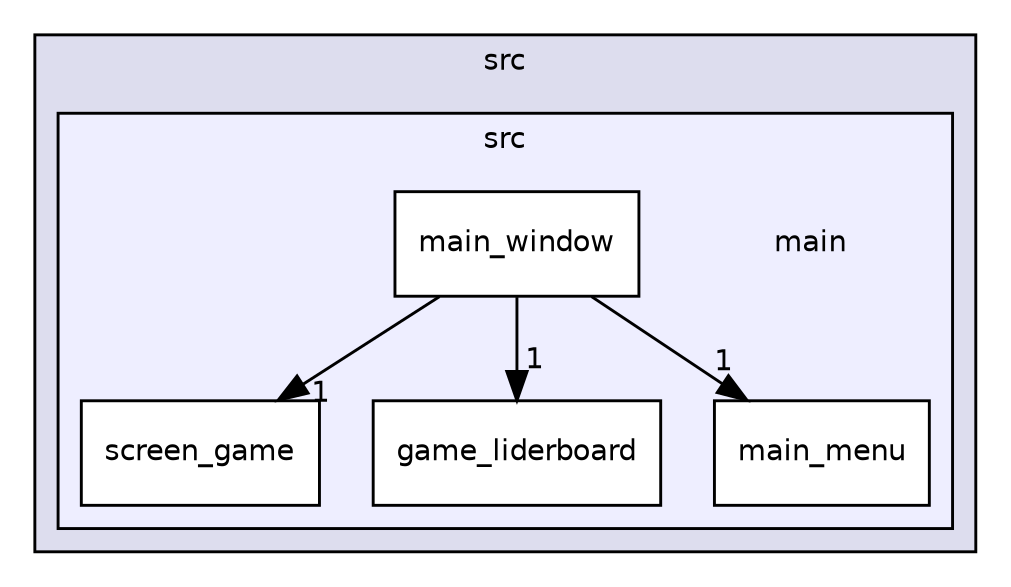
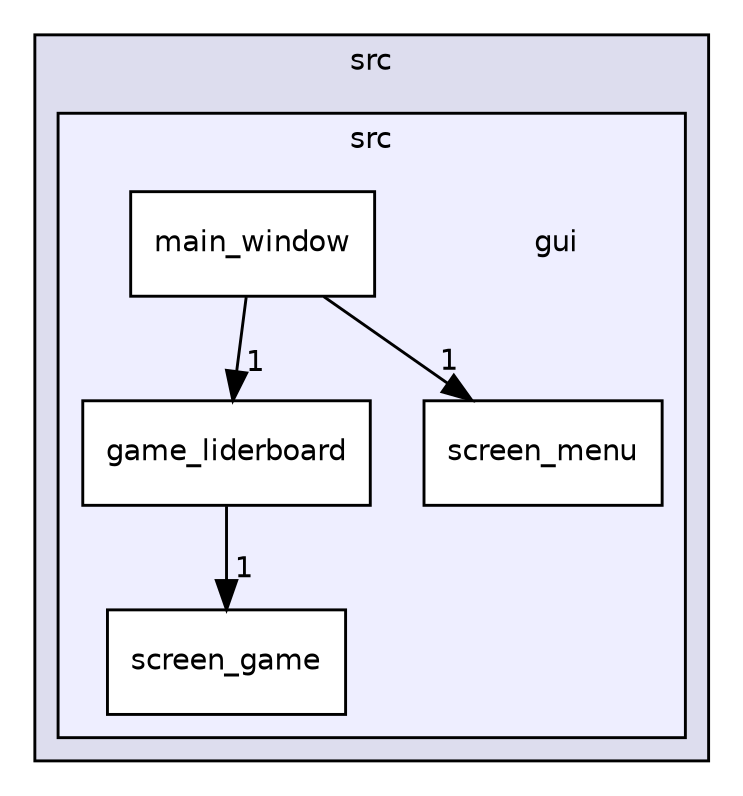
node "main": label "main" -> "gui"
edge "main_window" -> "screen_game": now "game_liderboard" -> "screen_game"
node "main_menu": label "main_menu" -> "screen_menu"
